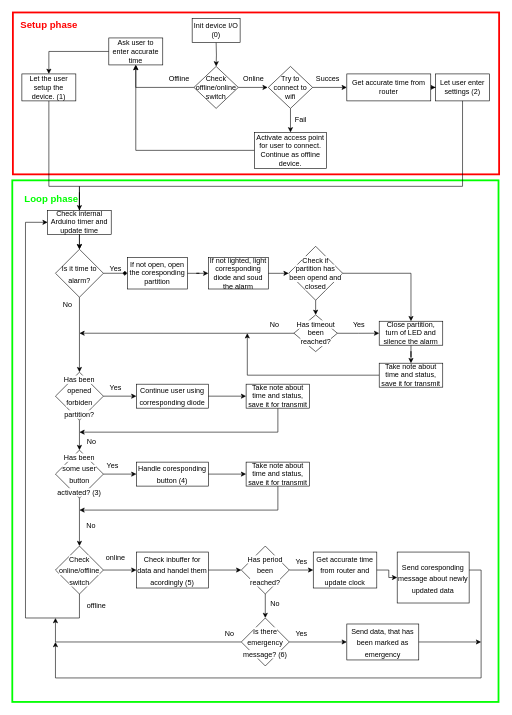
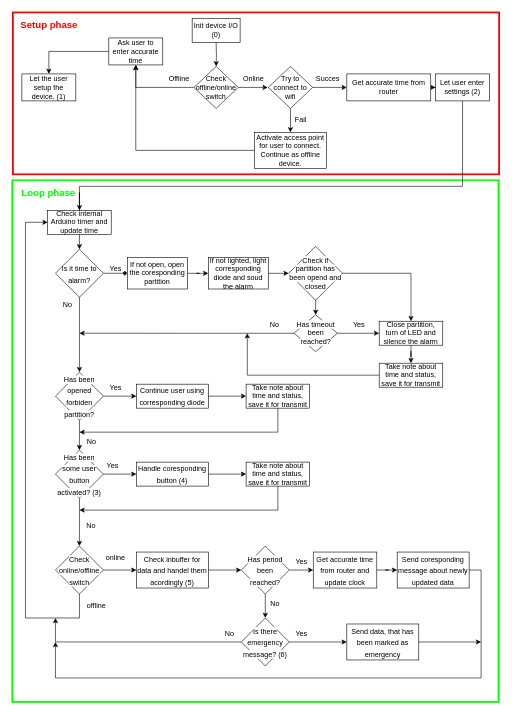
edge "Let the user setup the device. (1)" -> "Is it time to alarm?": removed
node "Loop phase": moved (51, 198) -> (48, 192)
node "Send coresponding message about newly updated data": size 72x51 -> 72x36
